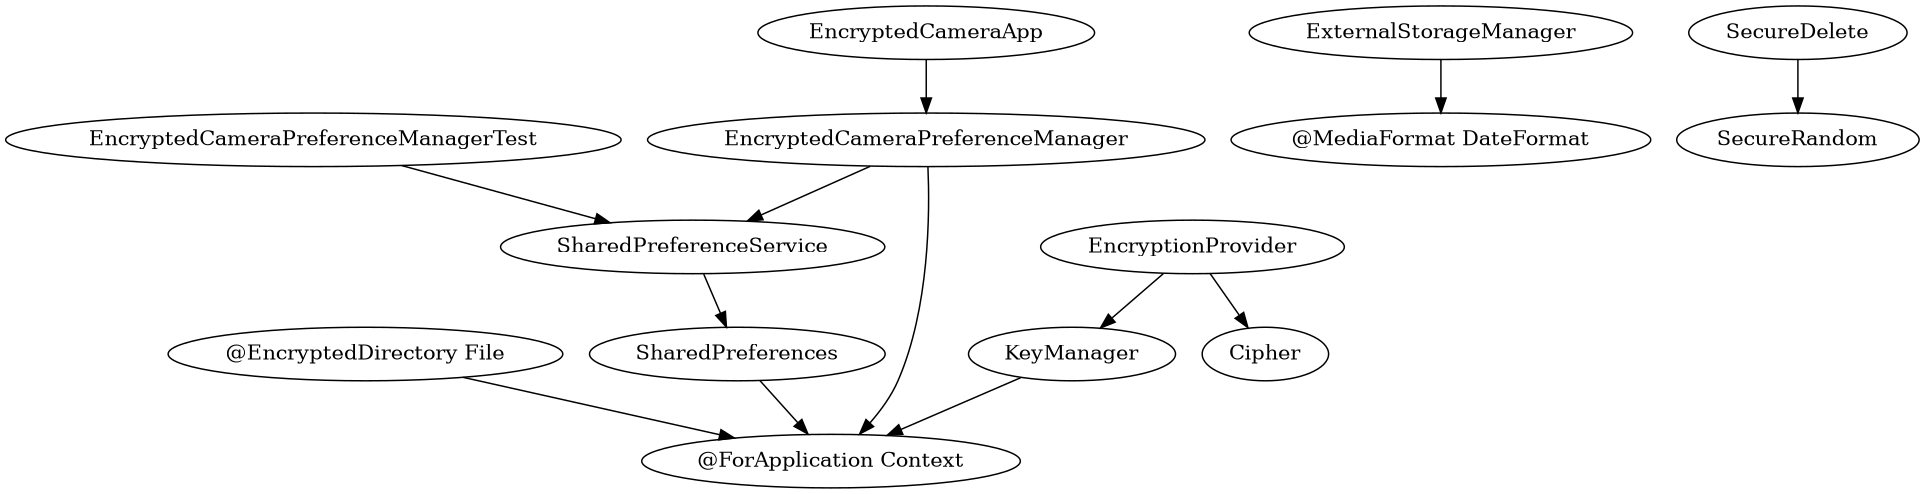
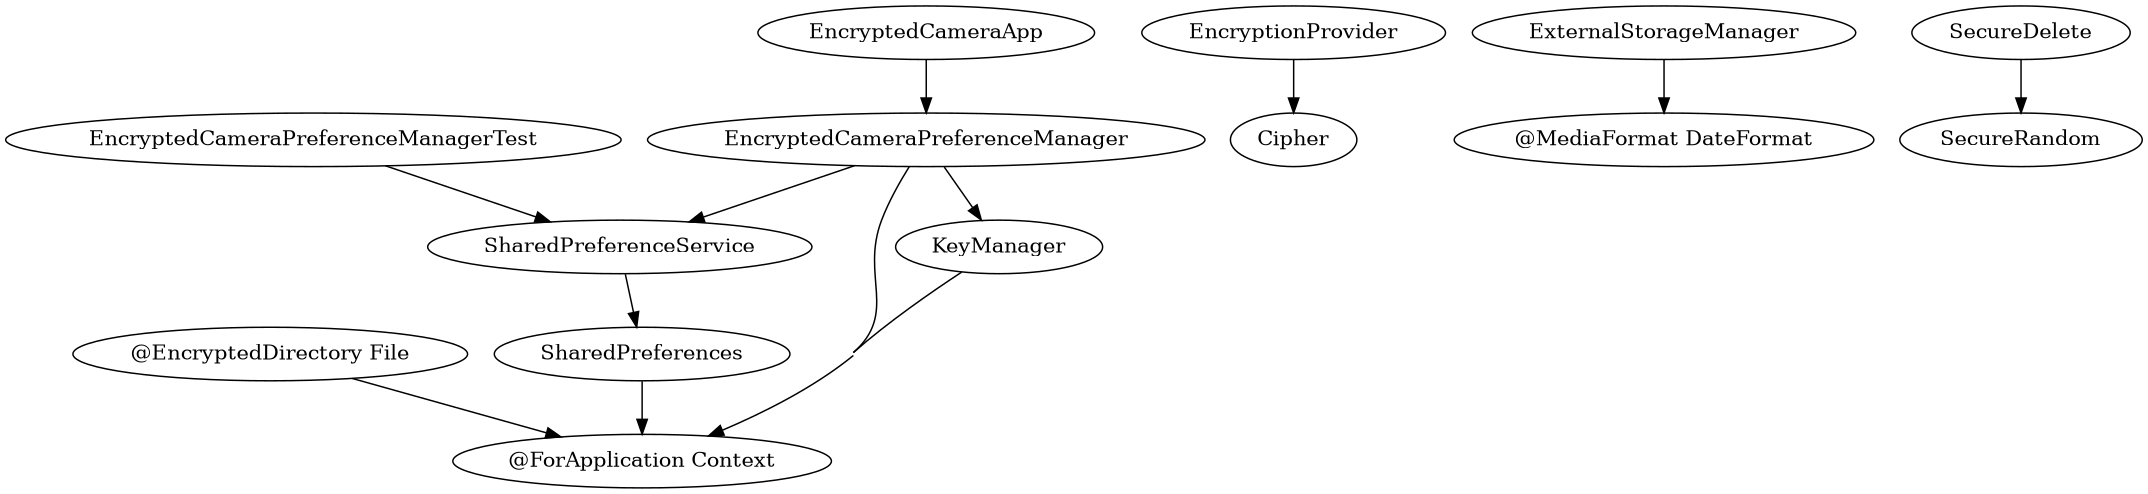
edge "EncryptionProvider" -> "KeyManager": now "EncryptedCameraPreferenceManager" -> "KeyManager"
